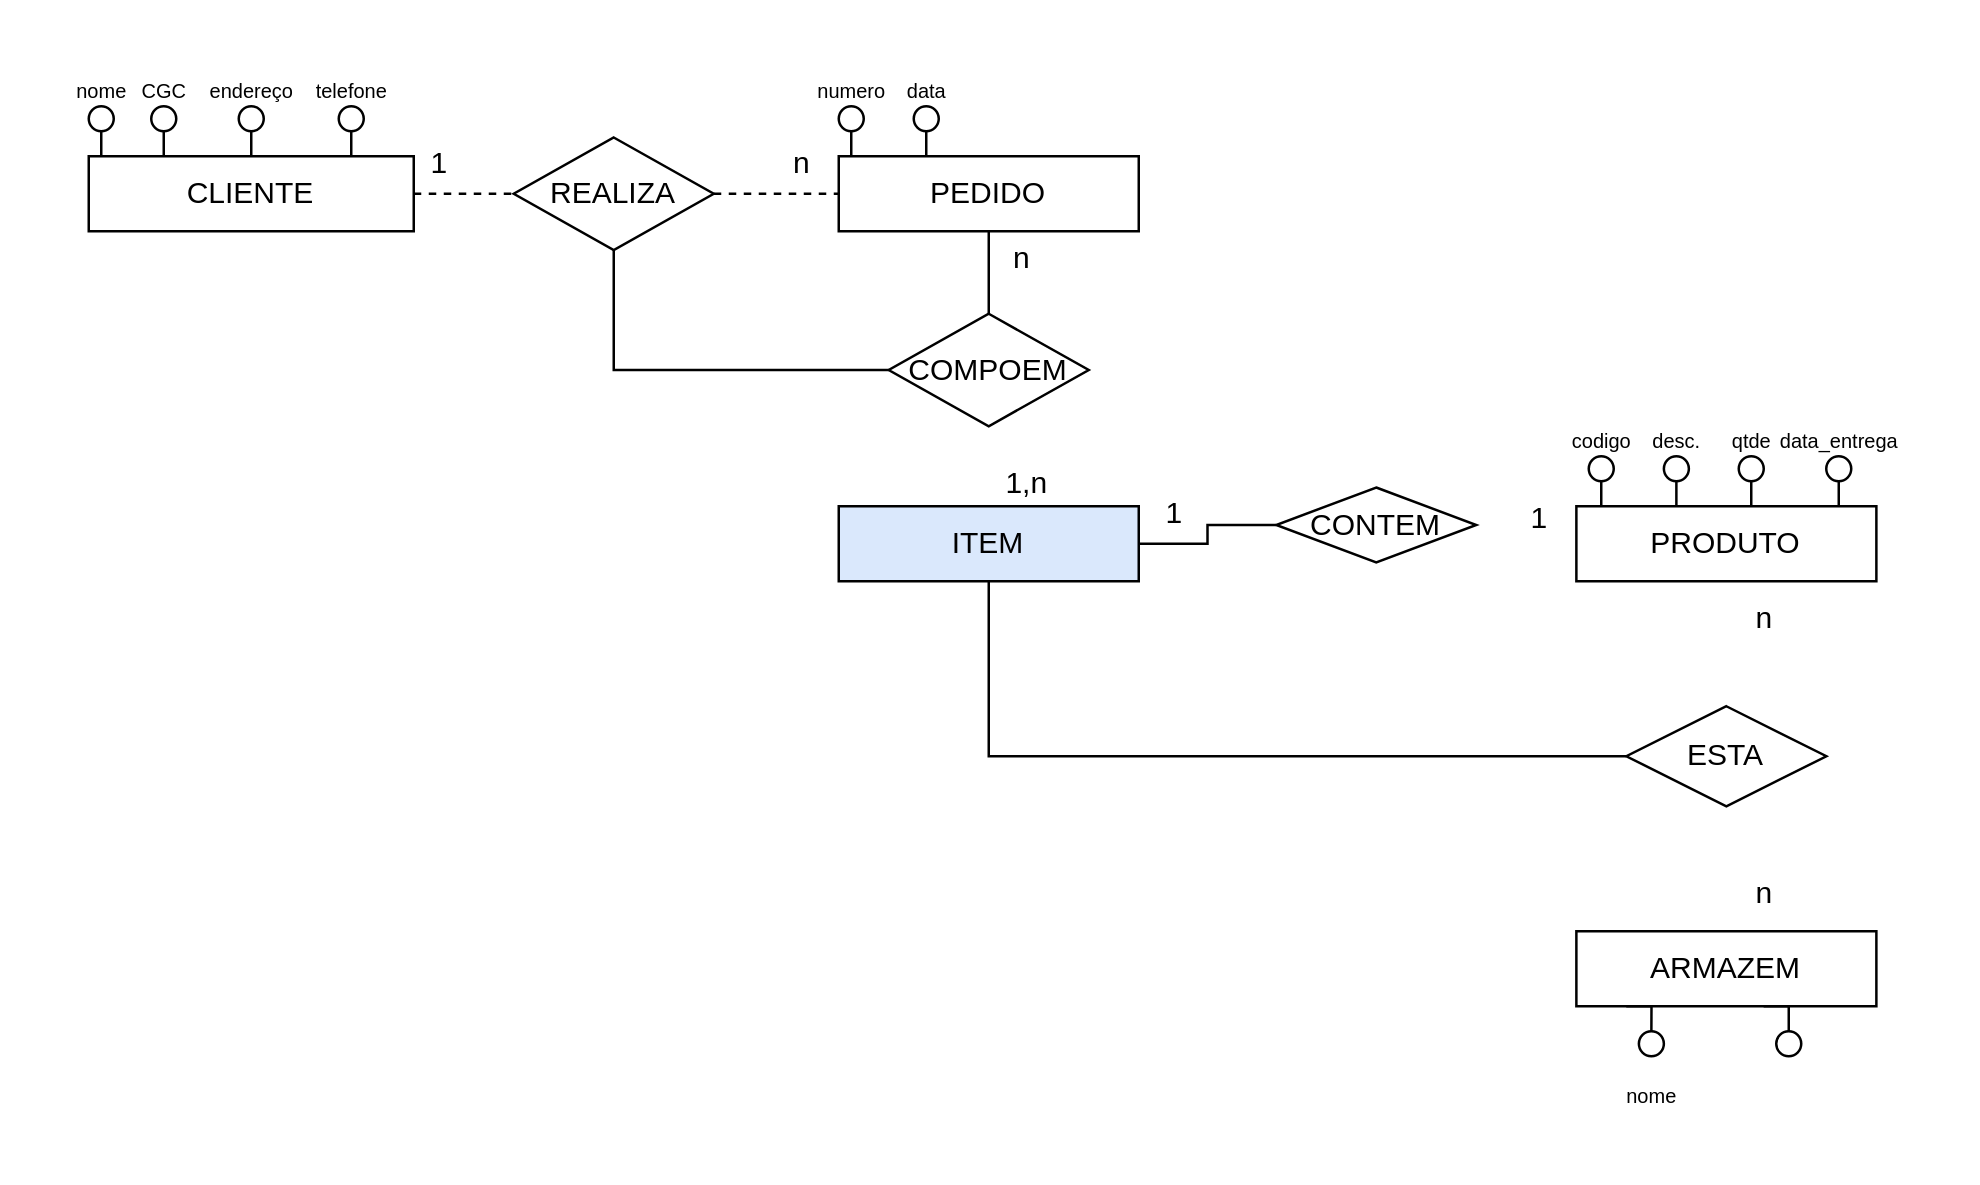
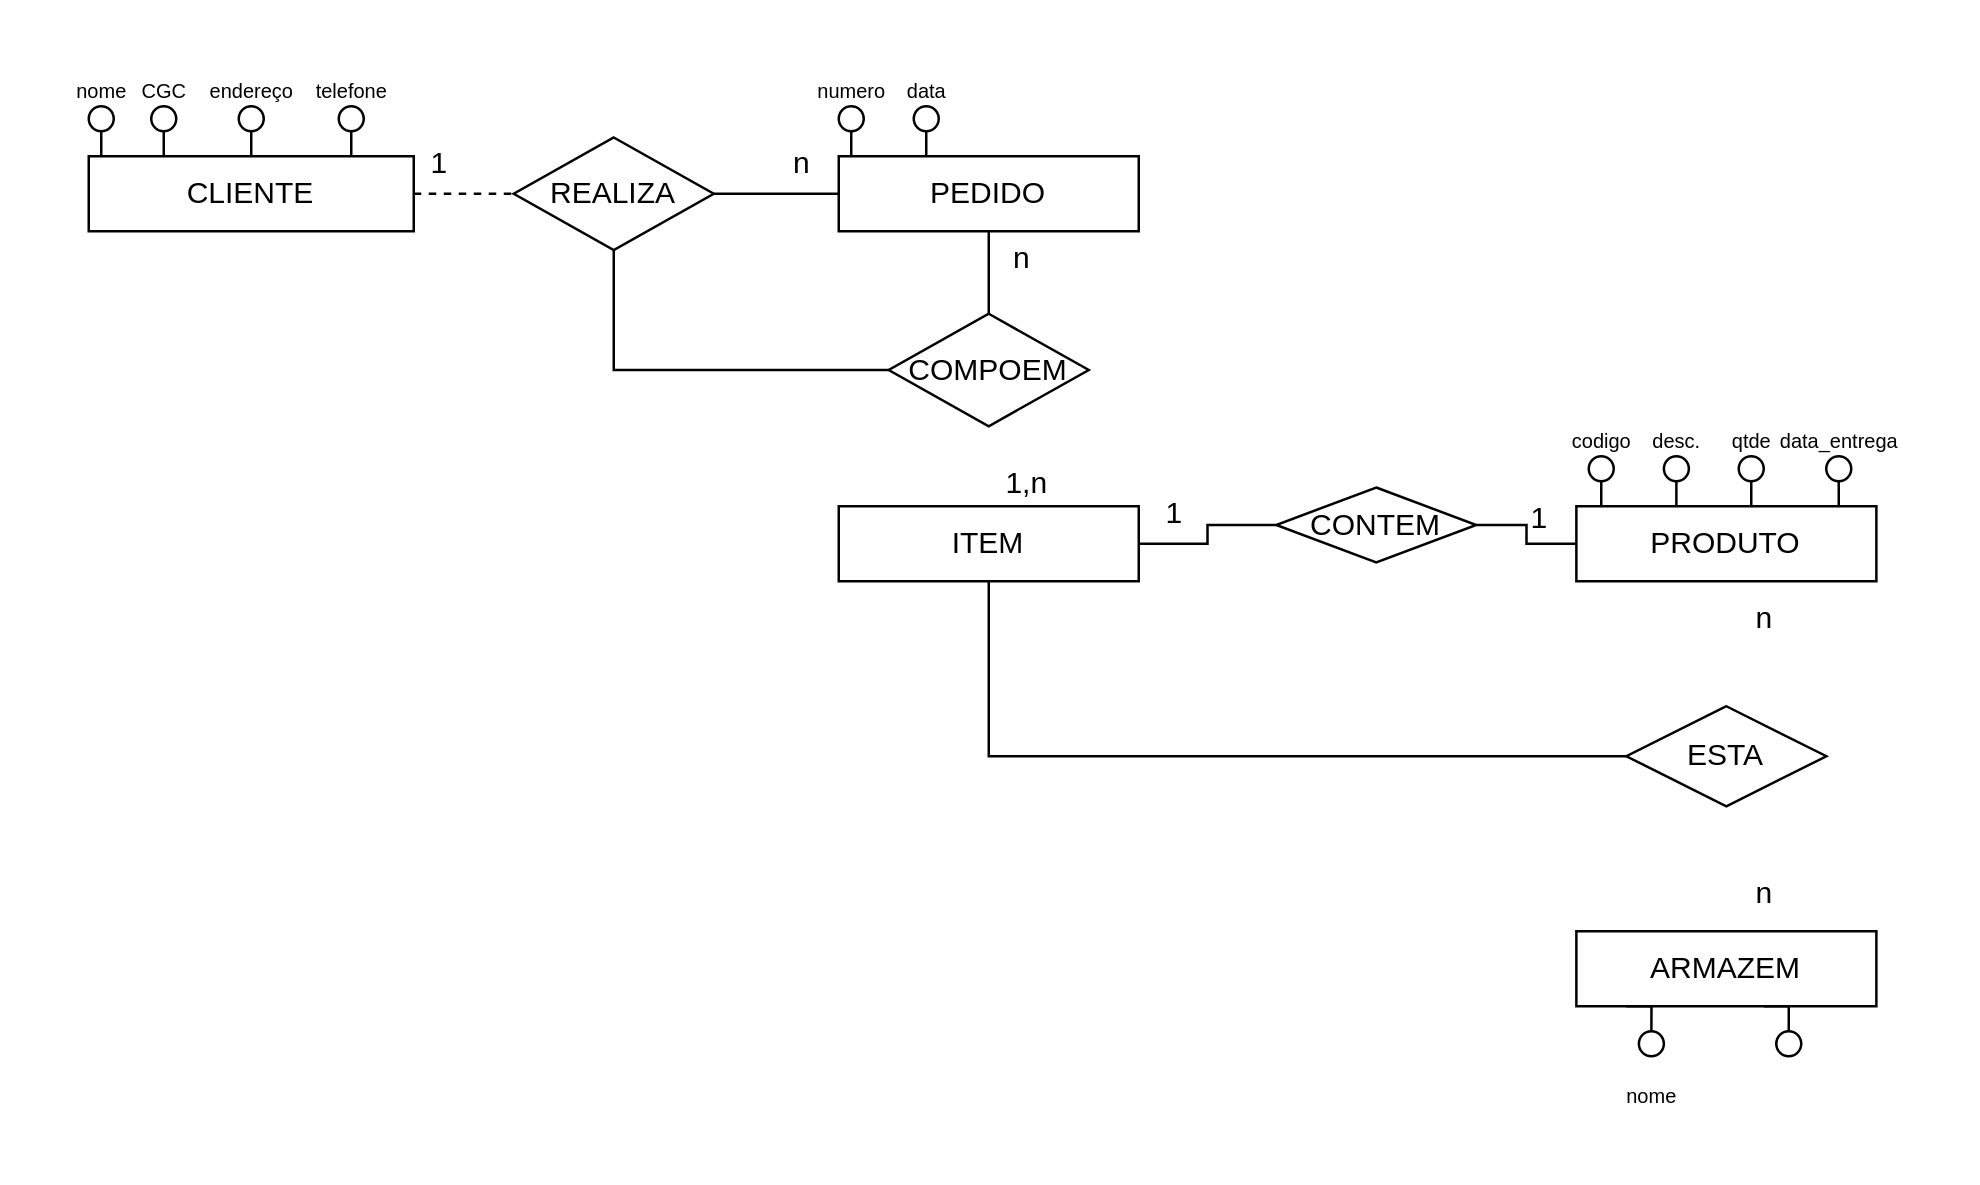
edge "REALIZA" -- "PEDIDO": style dashed -> solid
edge "CONTEM" -- "PRODUTO": added
node "ITEM": fillcolor #dae8fc -> #ffffff
